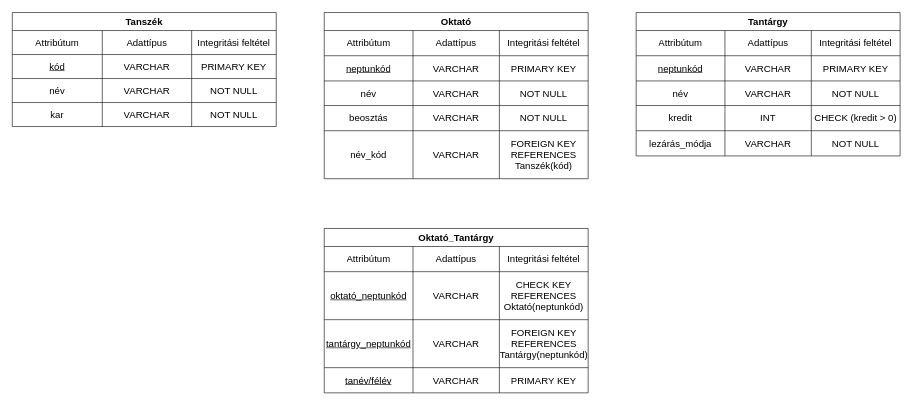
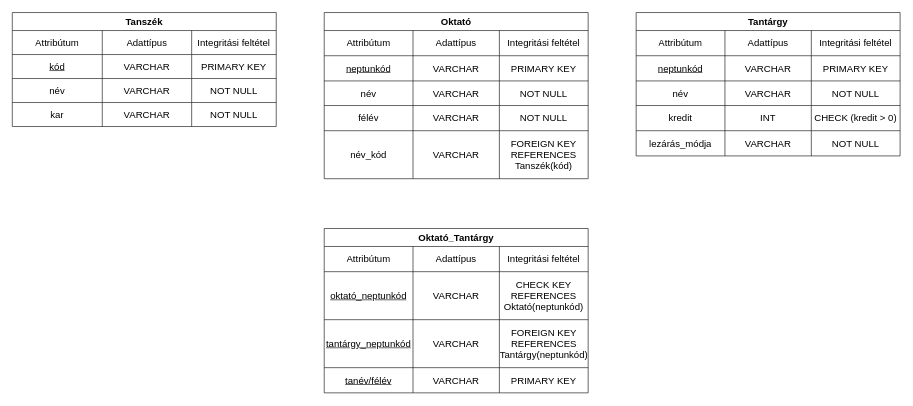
node "beosztás": label "beosztás" -> "félév"
